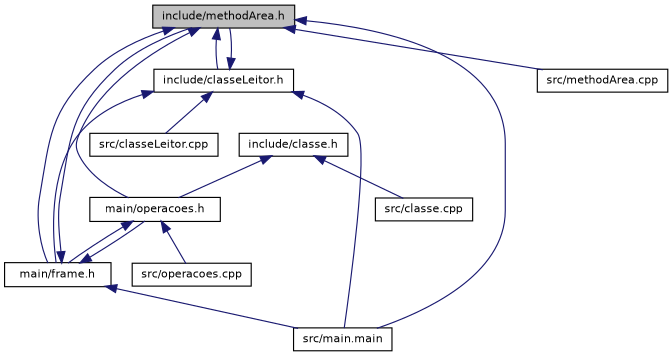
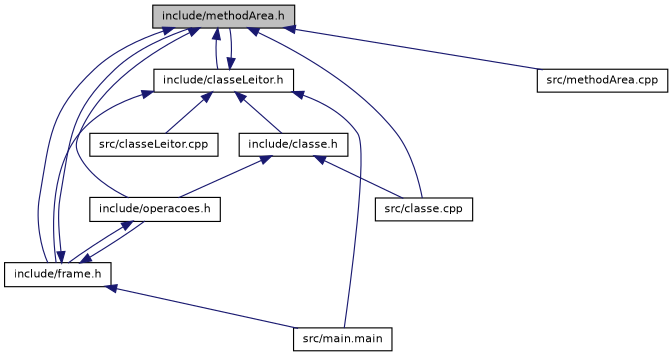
edge "include/classe.h" -> "include/classeLeitor.h": added
edge "src/main.main" -> "include/methodArea.h": now "src/classe.cpp" -> "include/methodArea.h"
node "main/operacoes.h": label "main/operacoes.h" -> "include/operacoes.h"
node "main/frame.h": label "main/frame.h" -> "include/frame.h"
node "src/operacoes.cpp": removed
